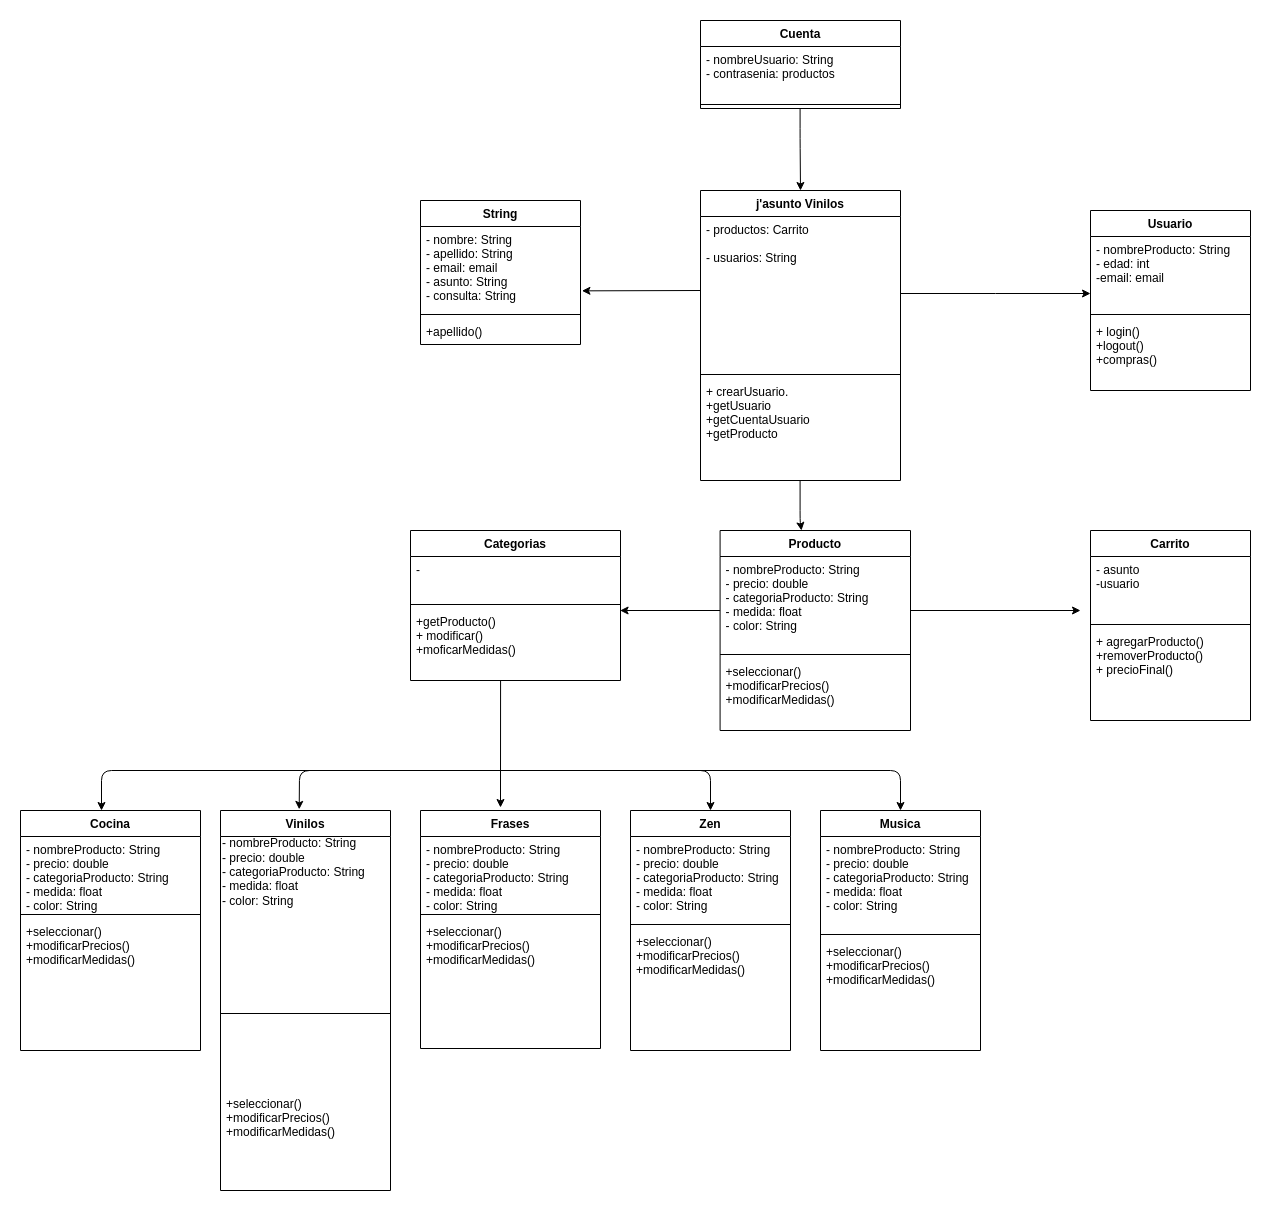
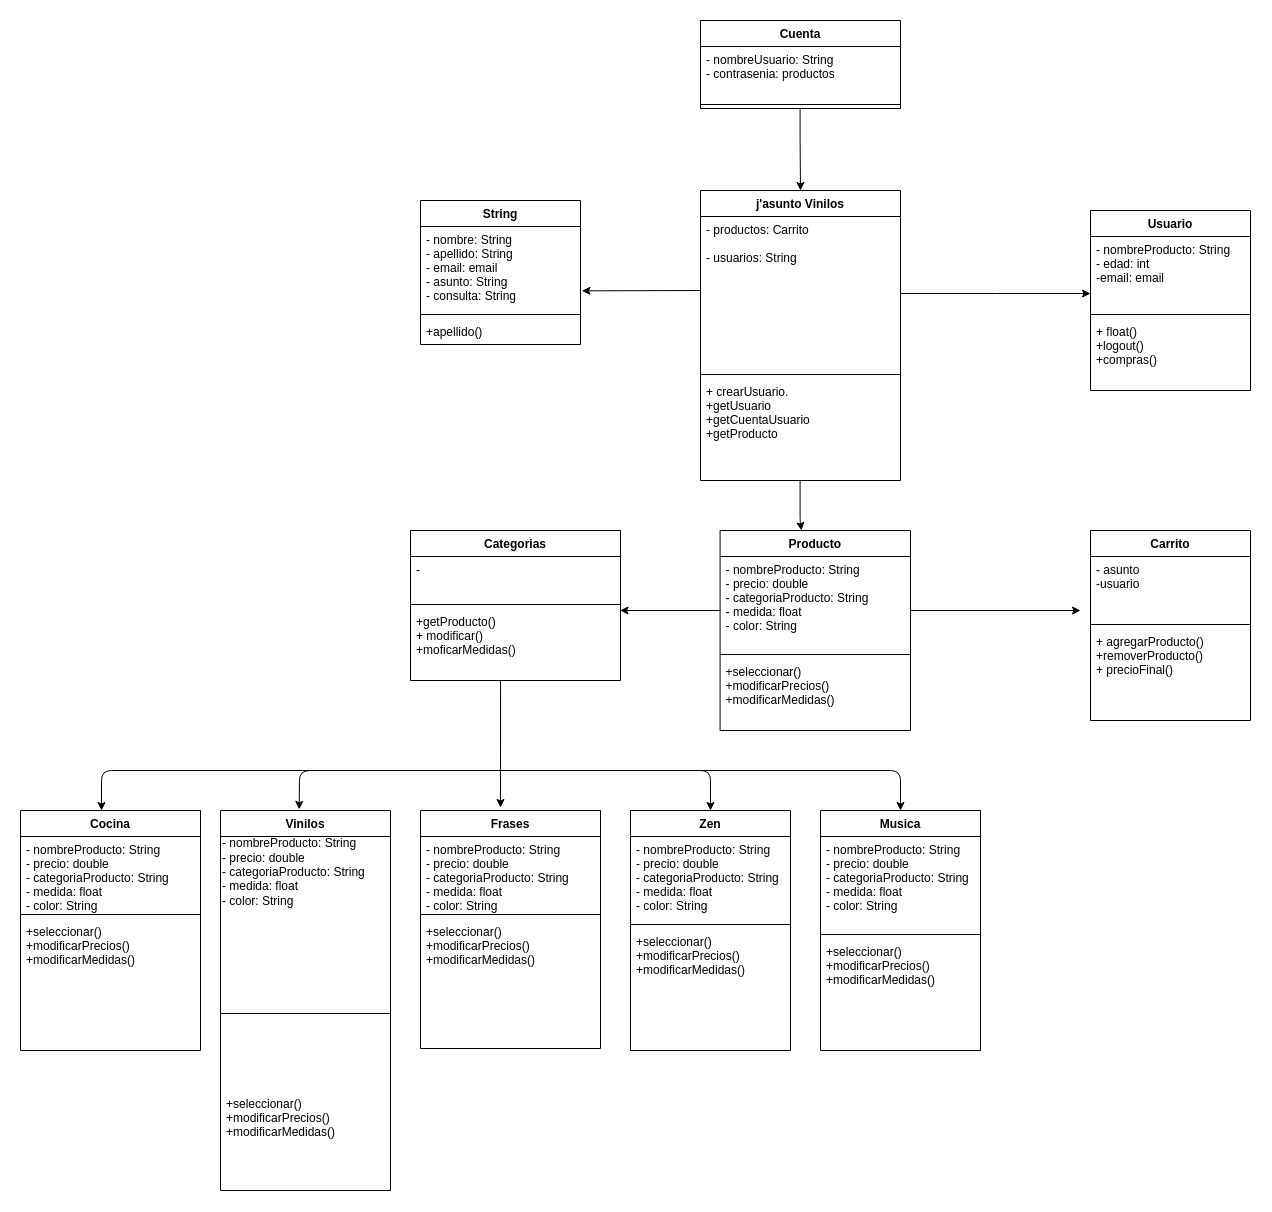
node "+ login() +logout() +compras()": label "+ login() +logout() +compras()" -> "+ float() +logout() +compras()"
